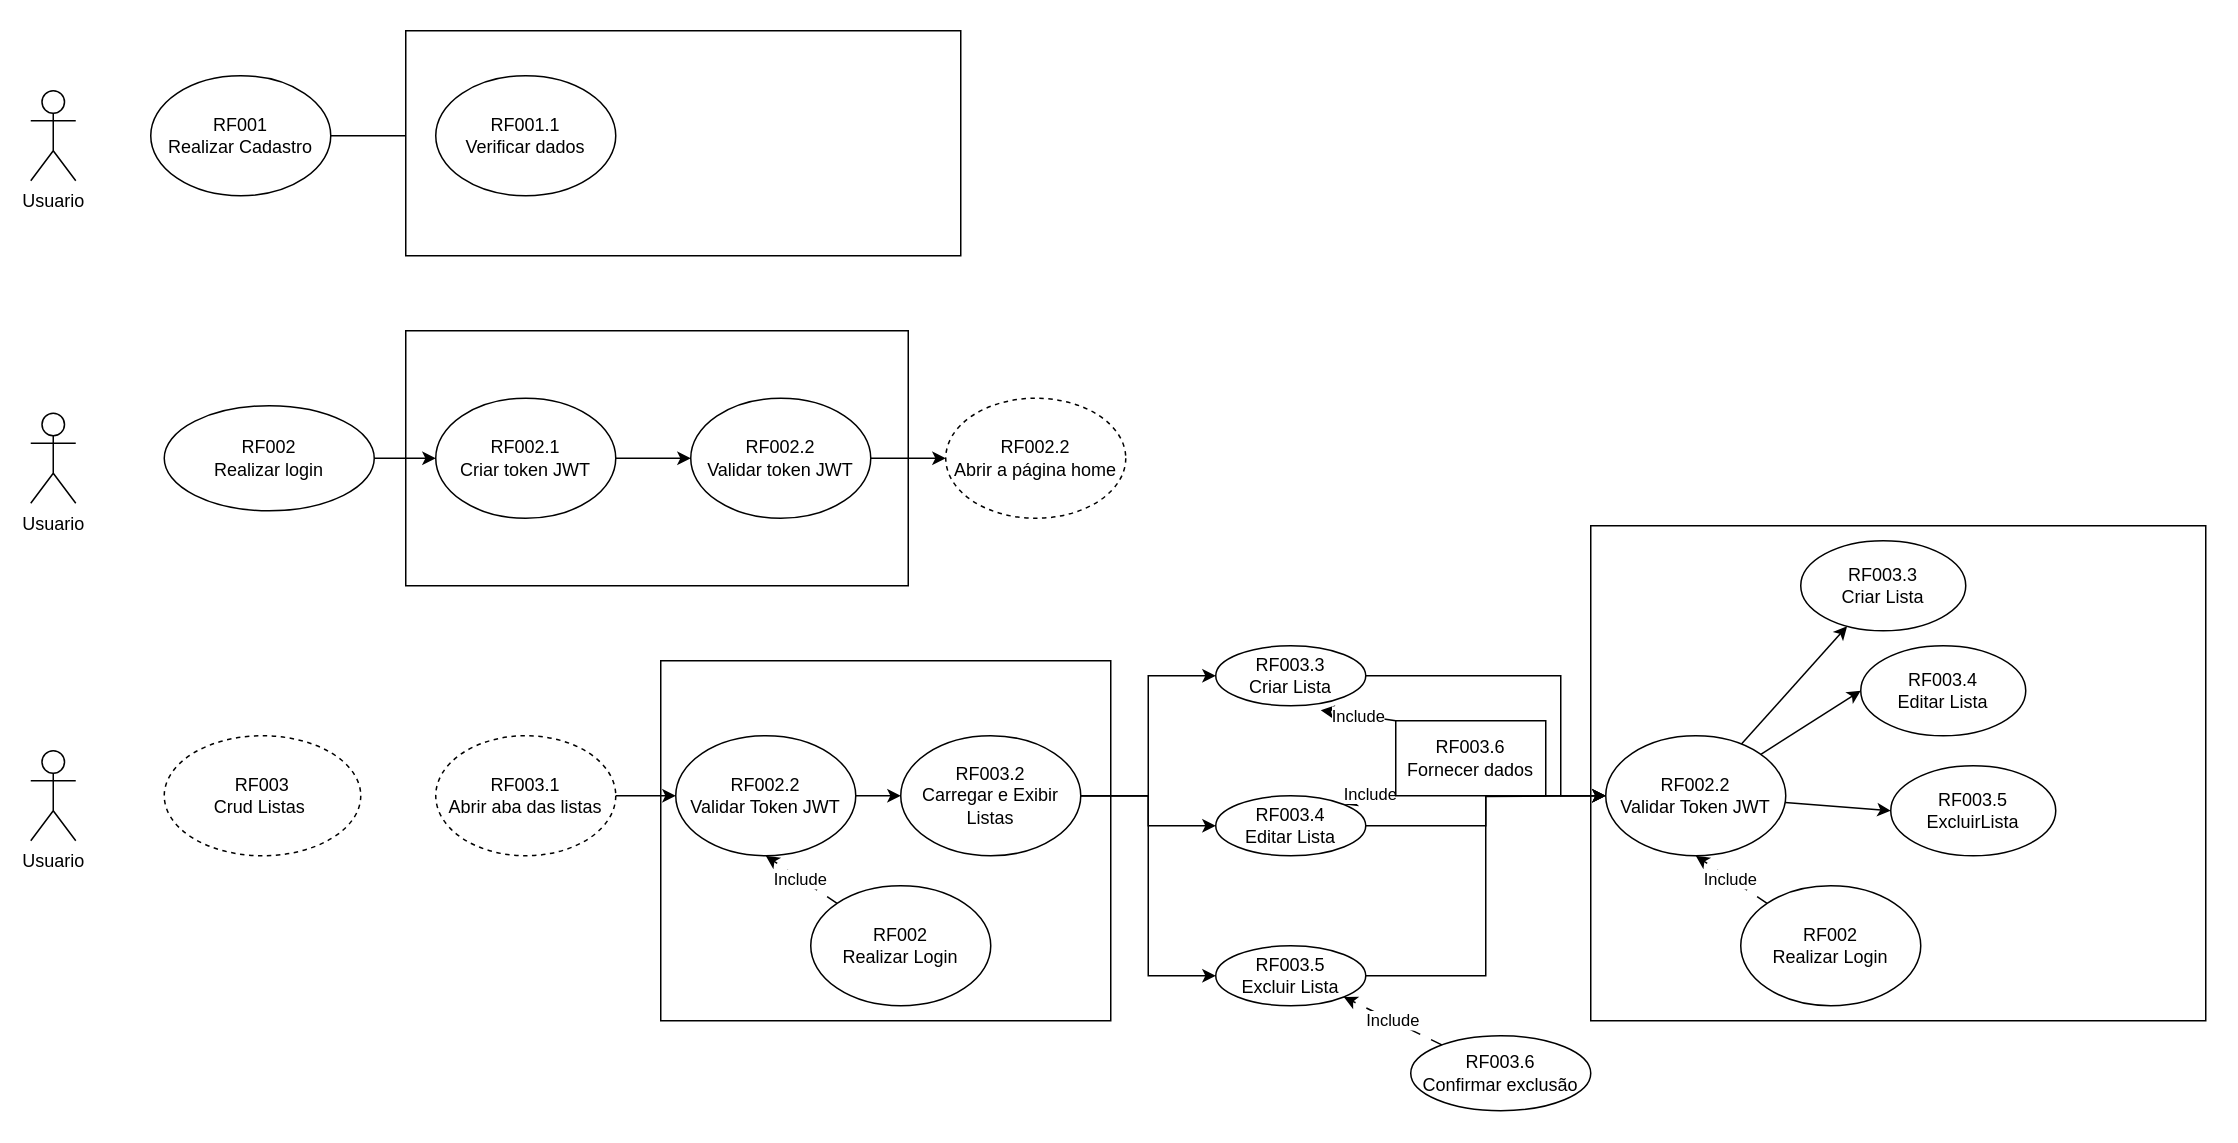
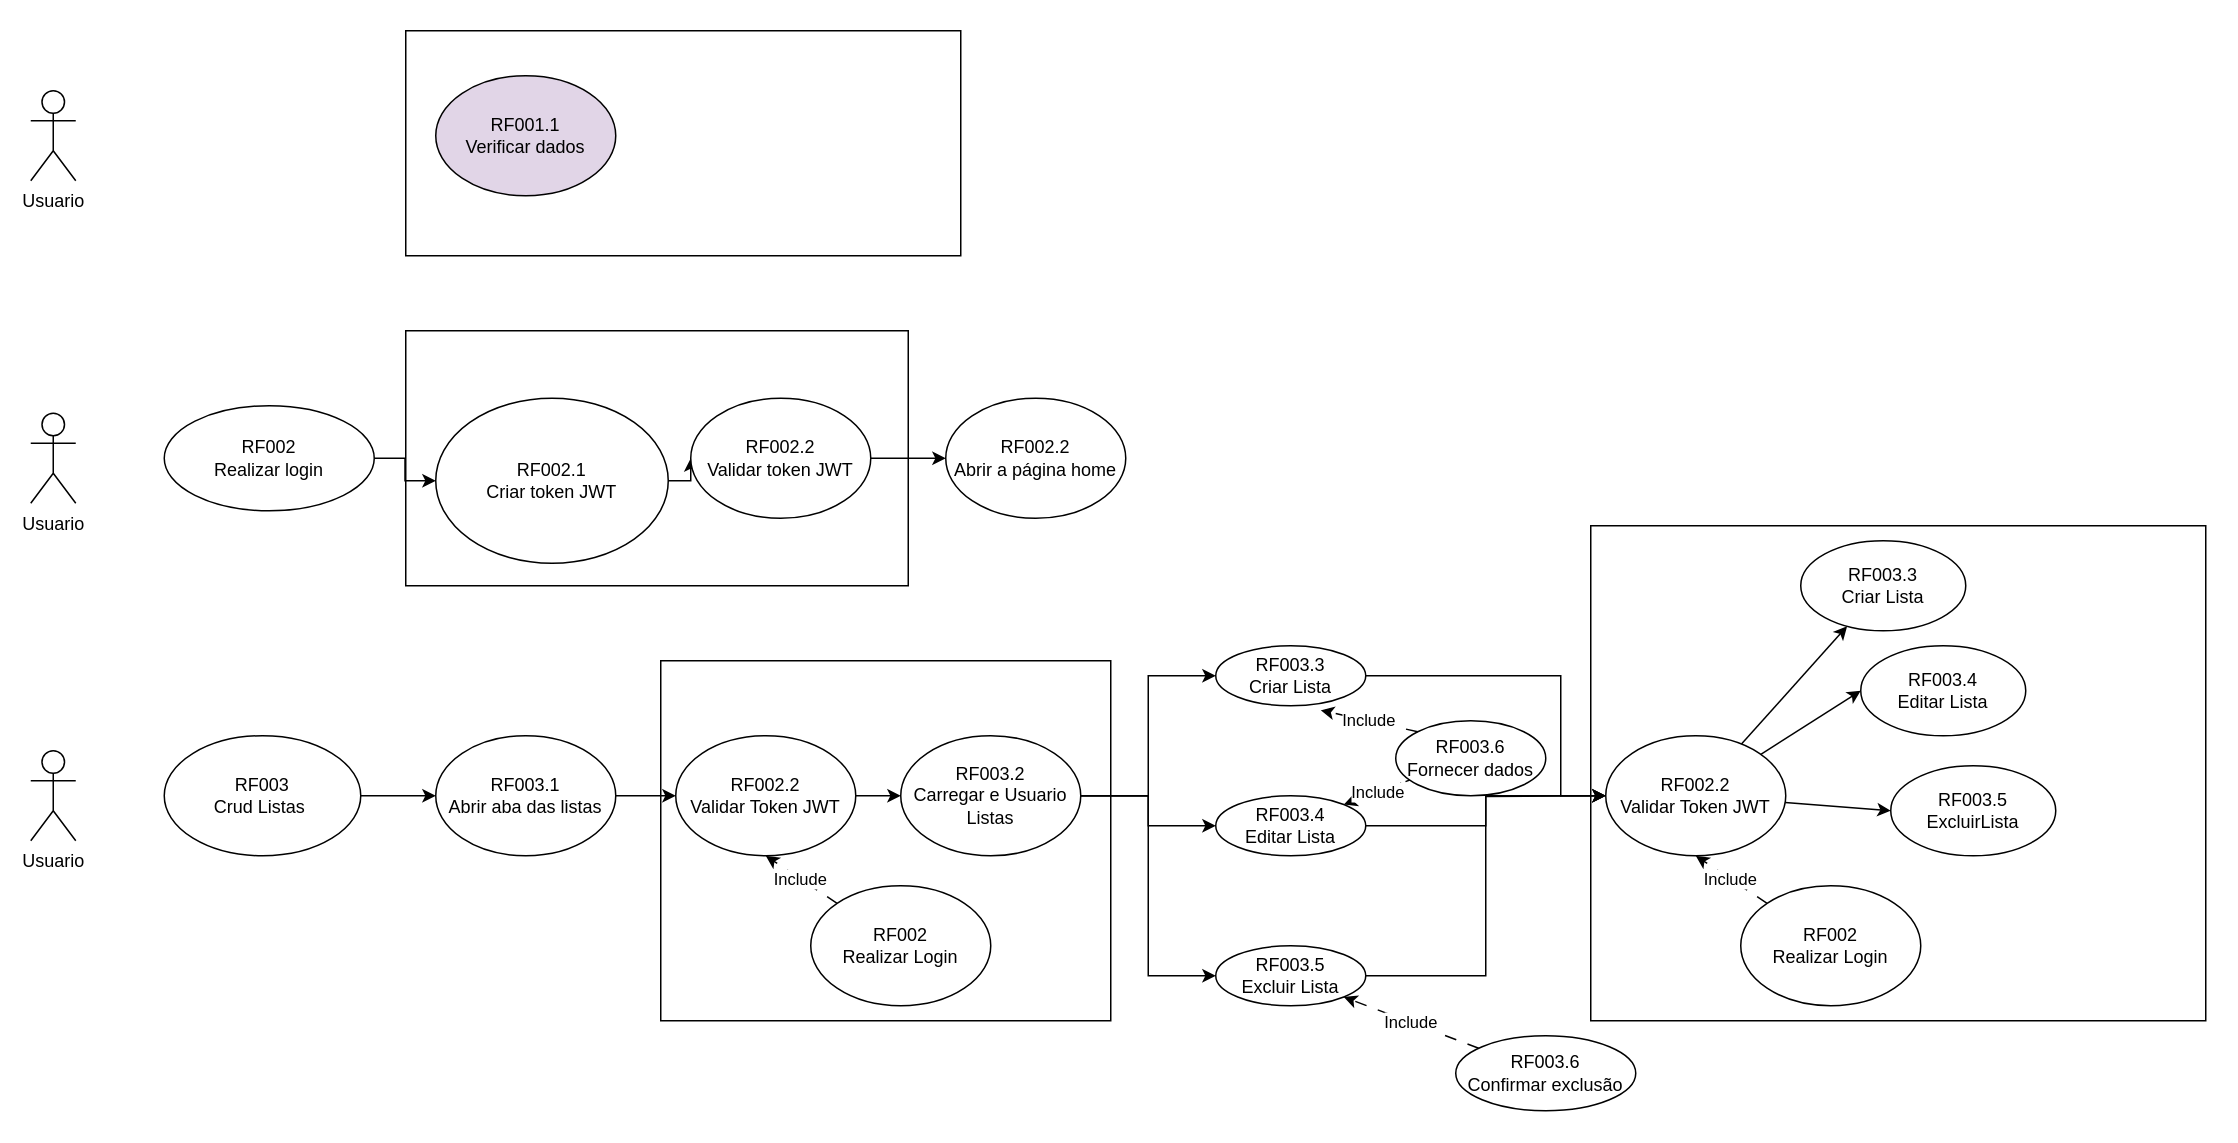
node "RF001 Realizar Cadastro": removed
edge "RF001 Realizar Cadastro" -> "RF001.1 Verificar dados": removed
node "RF001.1 Verificar dados": fillcolor #ffffff -> #e1d5e7
node "RF002.1 Criar token JWT": size 180x120 -> 233x165
node "RF002.2 Abrir a página home": style dashed -> solid
node "RF003.6 Fornecer dados": shape rectangle -> ellipse
node "RF003 Crud Listas": style dashed -> solid
edge "RF003 Crud Listas" -> "RF003.1 Abrir aba das listas": added
node "RF003.1 Abrir aba das listas": style dashed -> solid
node "RF003.2 Carregar e Exibir Listas": label "RF003.2 Carregar e Exibir Listas" -> "RF003.2 Carregar e Usuario Listas"
node "RF003.6 Confirmar exclusão": moved (1501, 1073) -> (1546, 1073)
